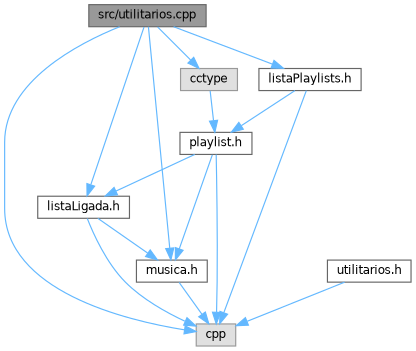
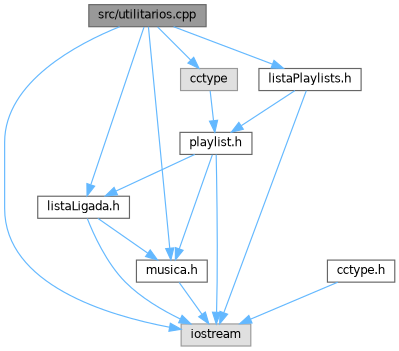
node "utilitarios.h": label "utilitarios.h" -> "cctype.h"
node "cpp": label "cpp" -> "iostream"
